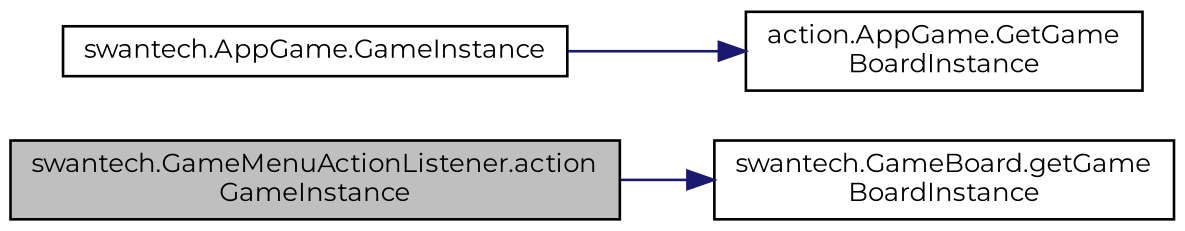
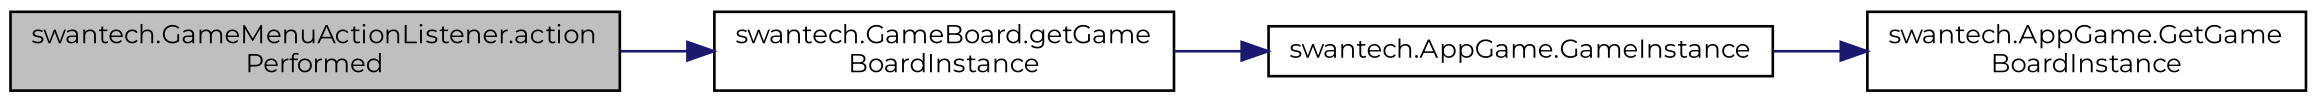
node "action.AppGame.GetGame BoardInstance": label "action.AppGame.GetGame BoardInstance" -> "swantech.AppGame.GetGame BoardInstance"
edge "swantech.GameBoard.getGame BoardInstance" -> "swantech.AppGame.GameInstance": added
node "swantech.GameMenuActionListener.action GameInstance": label "swantech.GameMenuActionListener.action GameInstance" -> "swantech.GameMenuActionListener.action Performed"
